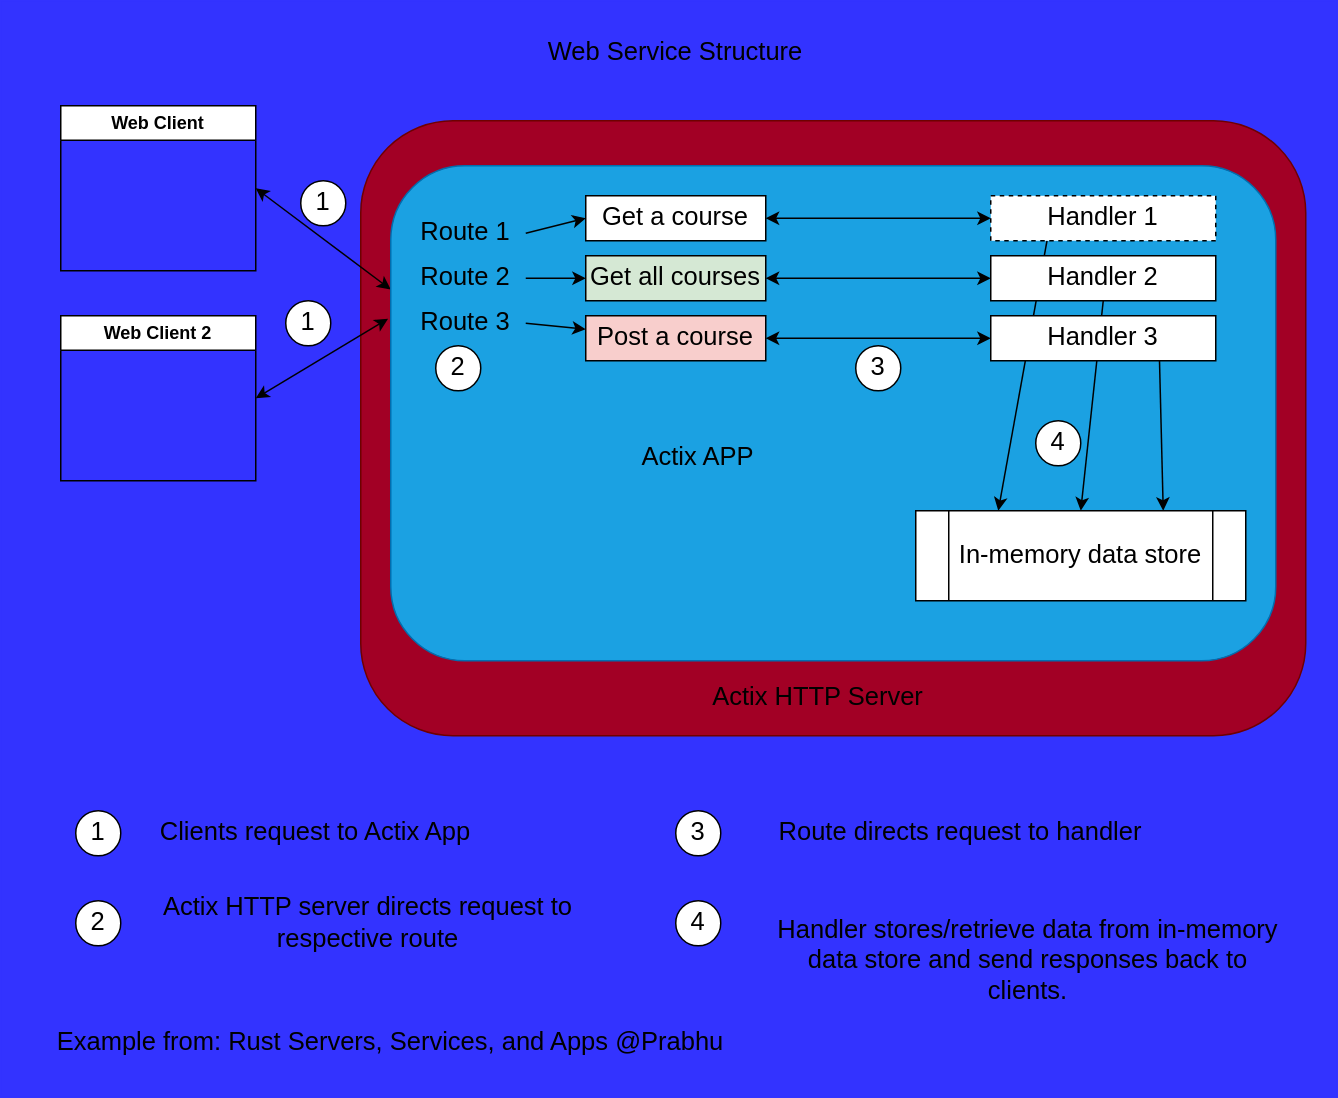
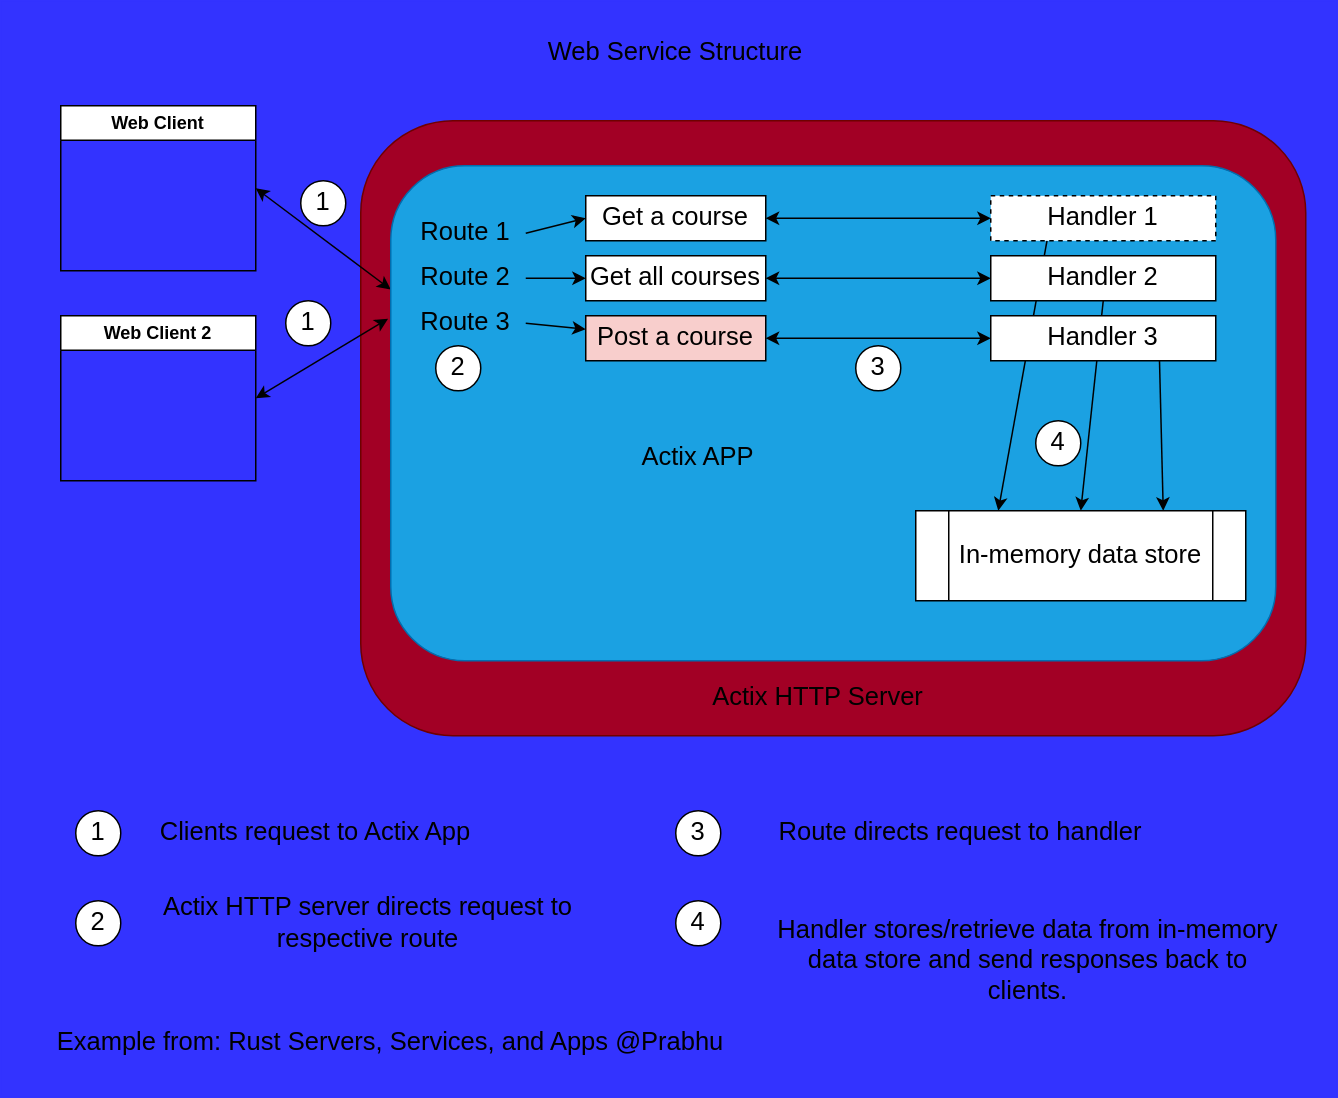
node "Get all courses": fillcolor #d5e8d4 -> #ffffff
